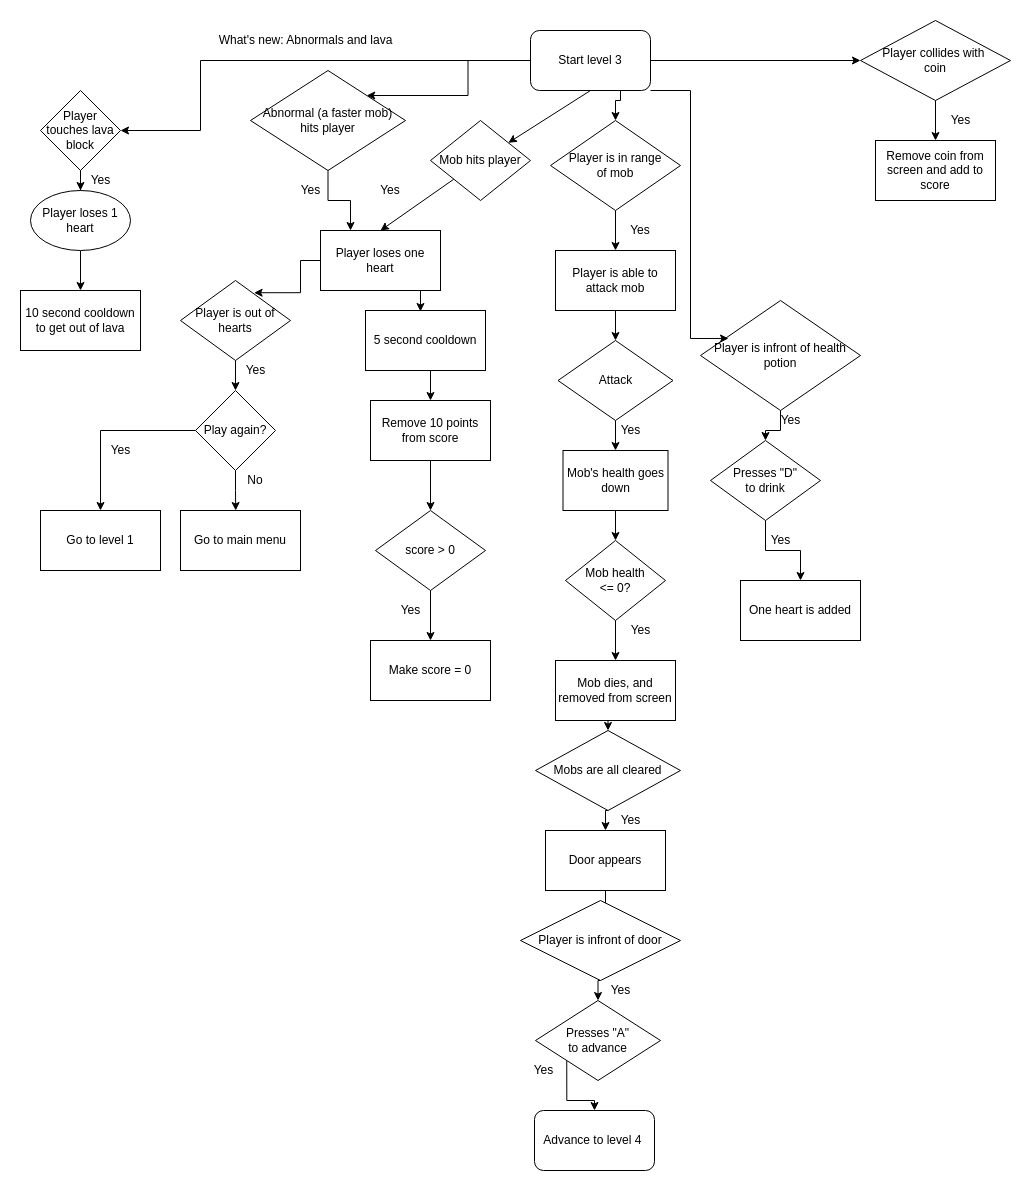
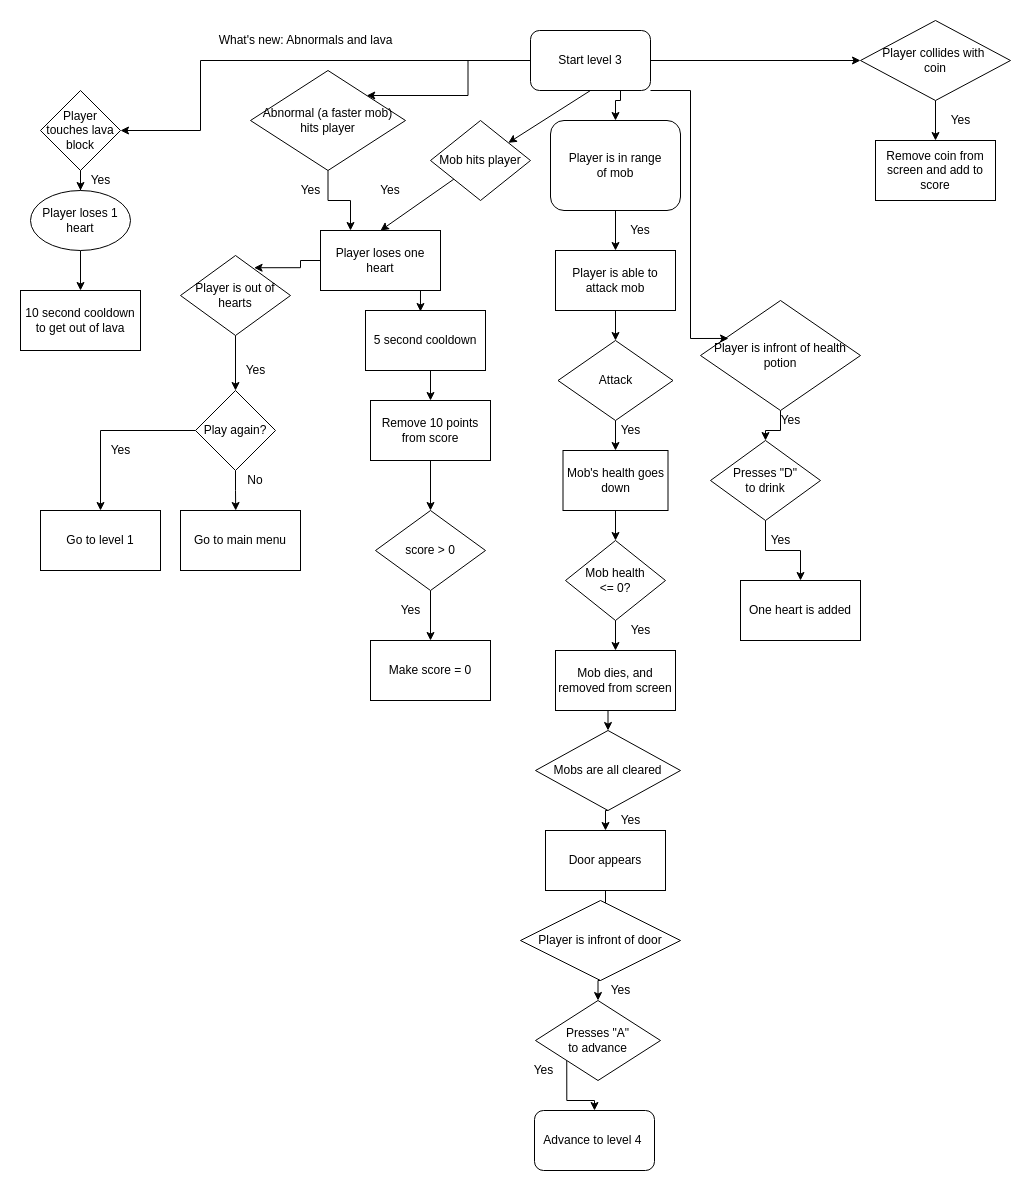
node "Player is in range of mob": shape diamond -> rounded rectangle
node "Player is out of hearts": moved (236, 321) -> (236, 296)
node "Mob dies, and removed from screen": moved (616, 691) -> (616, 681)
